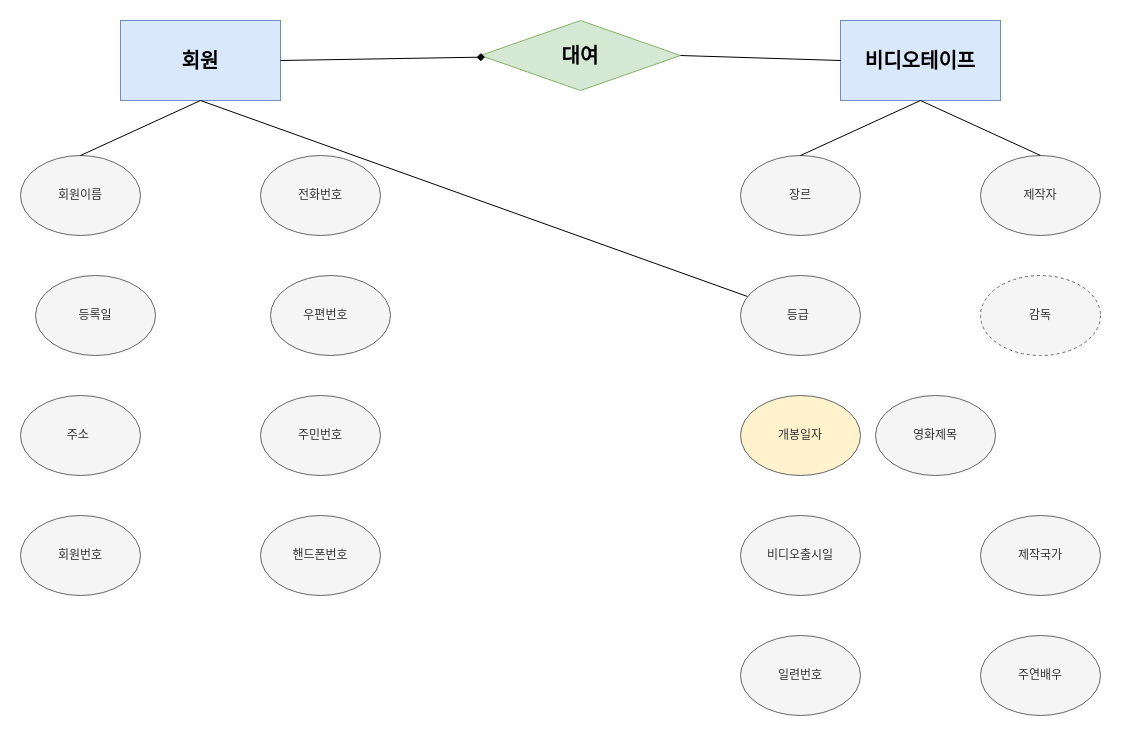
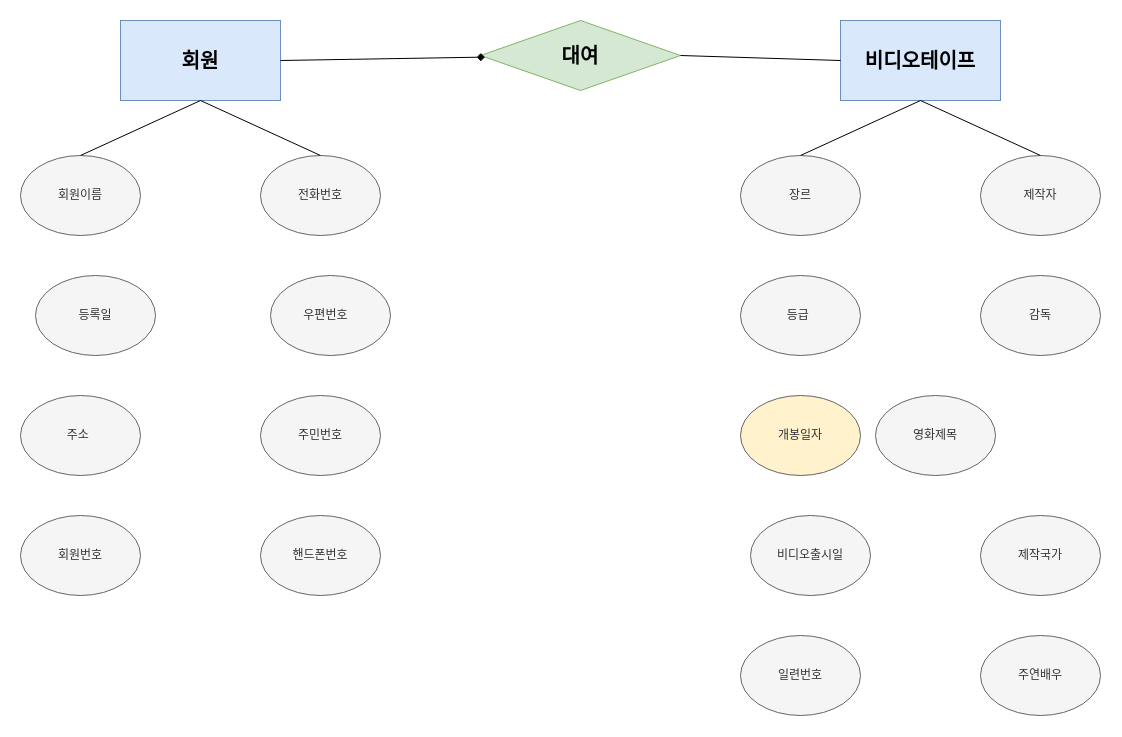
edge "회원" -- "등급": now "회원" -- "전화번호"
node "감독": style dashed -> solid
node "비디오출시일": moved (801, 556) -> (811, 556)
